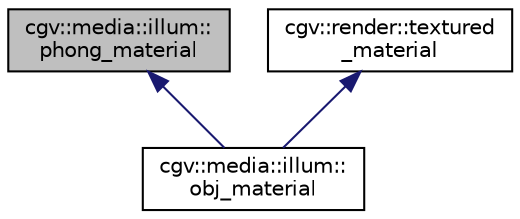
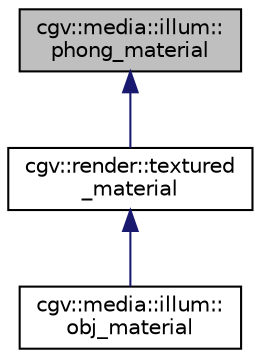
edge "cgv::media::illum:: obj_material" -> "cgv::media::illum:: phong_material": now "cgv::render::textured _material" -> "cgv::media::illum:: phong_material"
